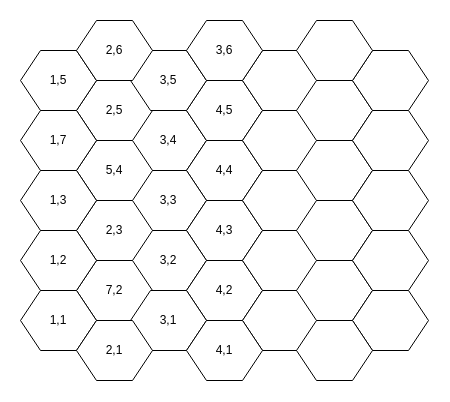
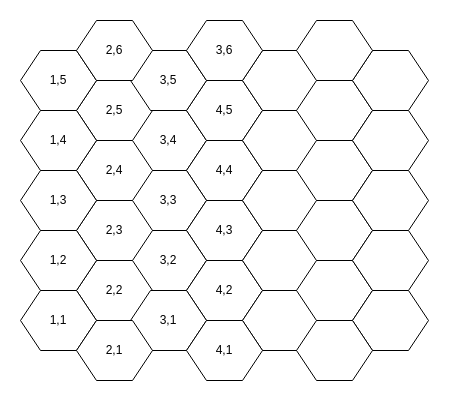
node "1,7": label "1,7" -> "1,4"
node "5,4": label "5,4" -> "2,4"
node "7,2": label "7,2" -> "2,2"
